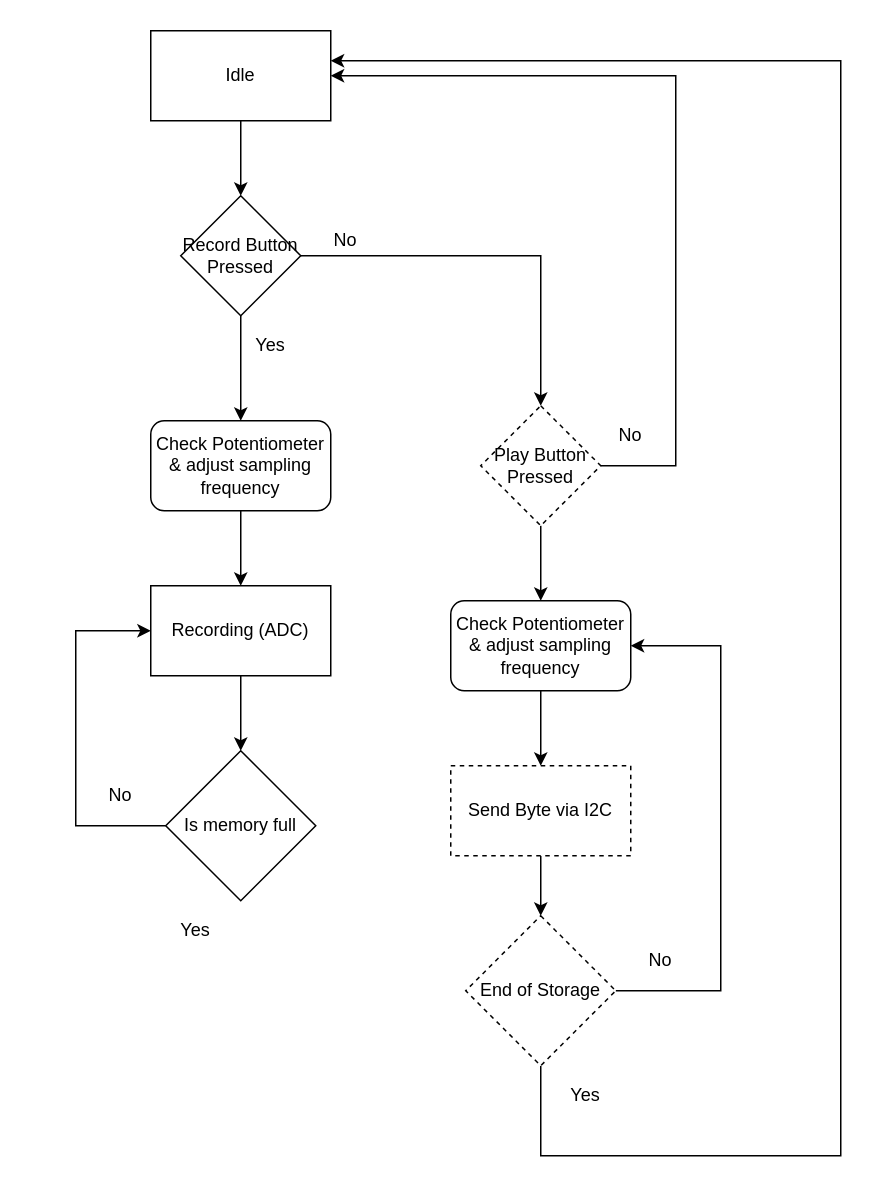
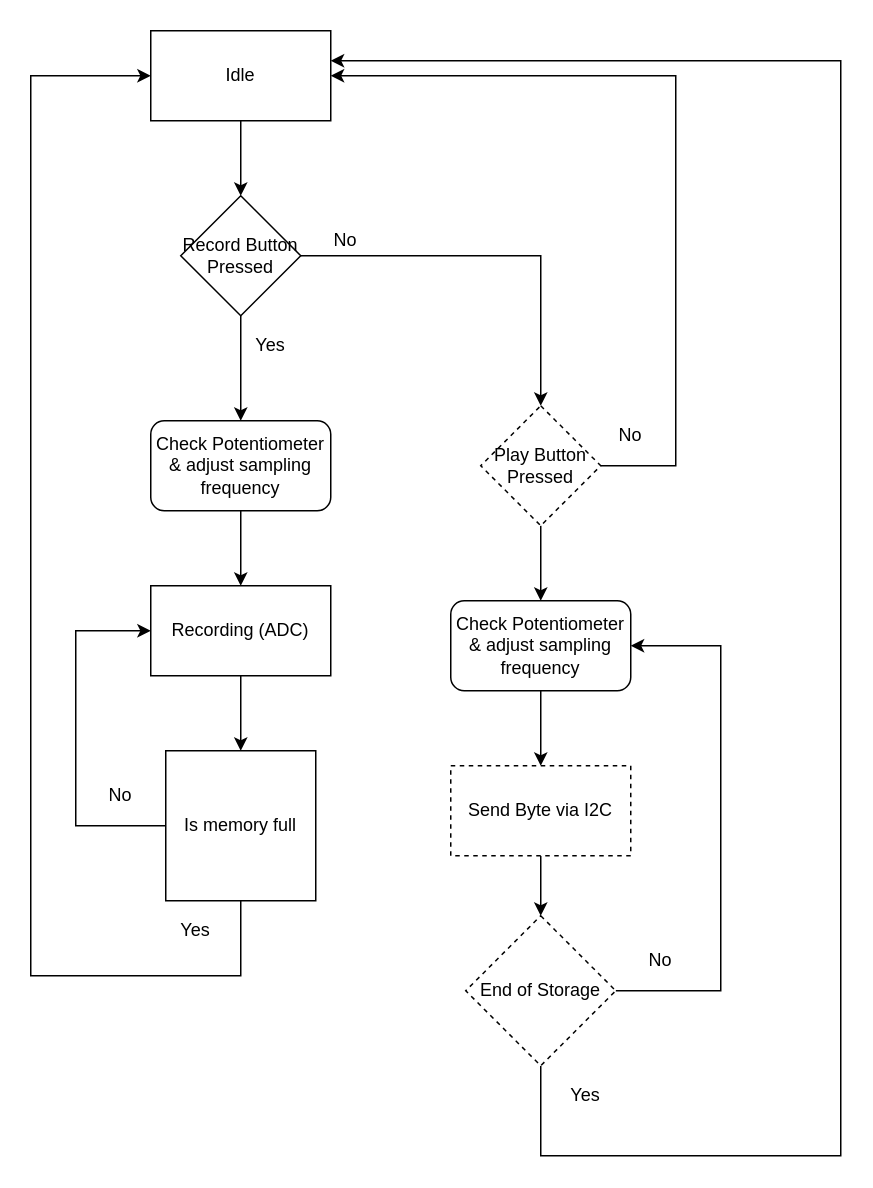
edge "Is memory full" -> "Idle": added
node "Is memory full": shape diamond -> rectangle
